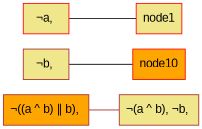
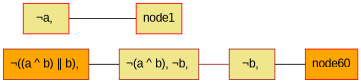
node "node10": label "node10" -> "node60"
edge "¬(a ^ b), ¬b," -- "¬b,": added
edge "¬((a ^ b) ∥ b)," -- "¬(a ^ b), ¬b,": color brown -> black
